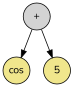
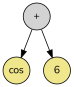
node "5": label "5" -> "6"
